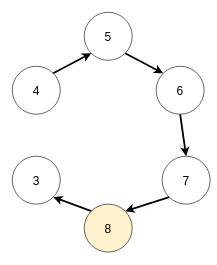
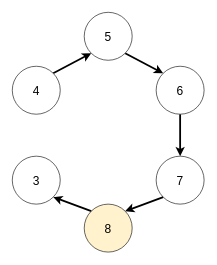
node "7": moved (186, 180) -> (180, 180)
